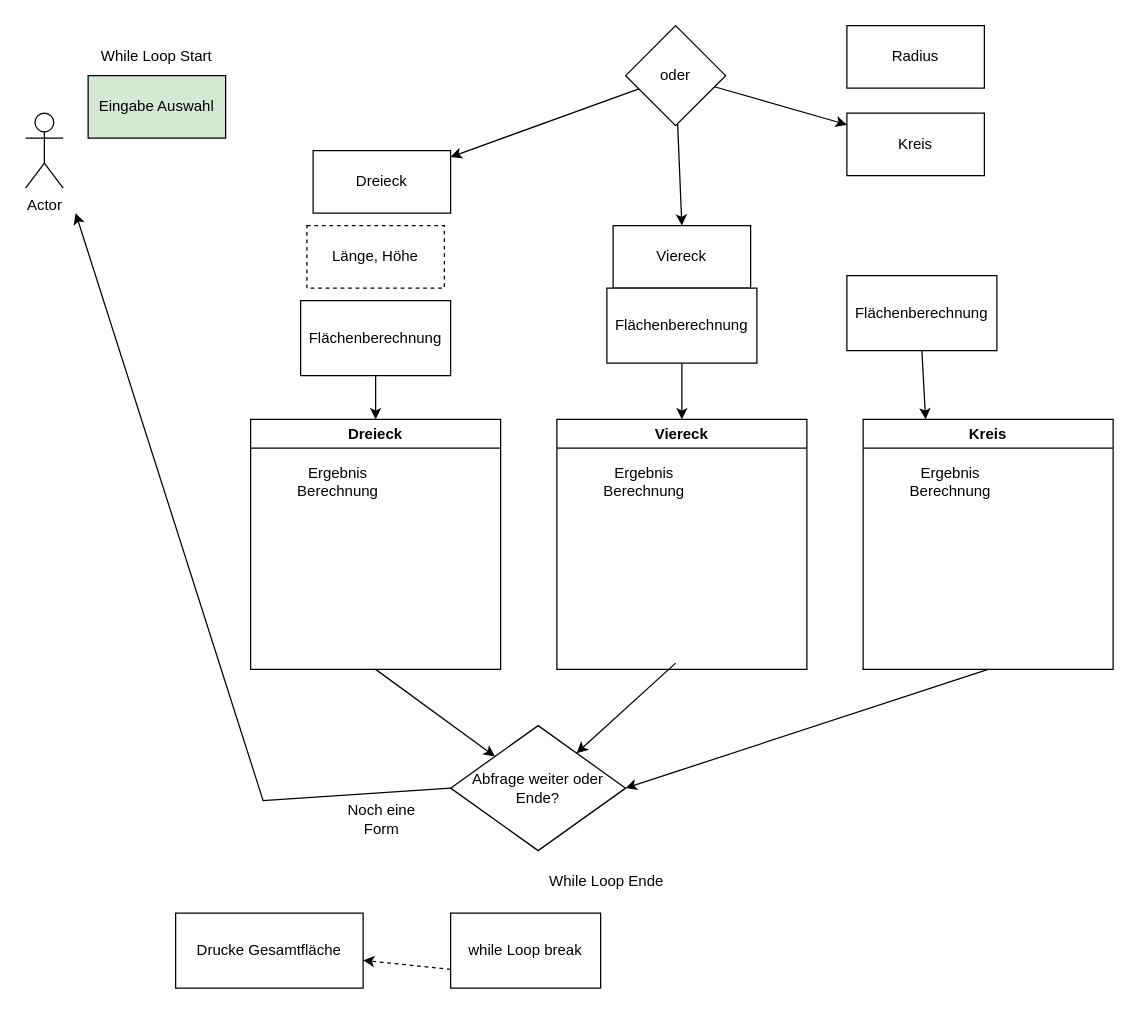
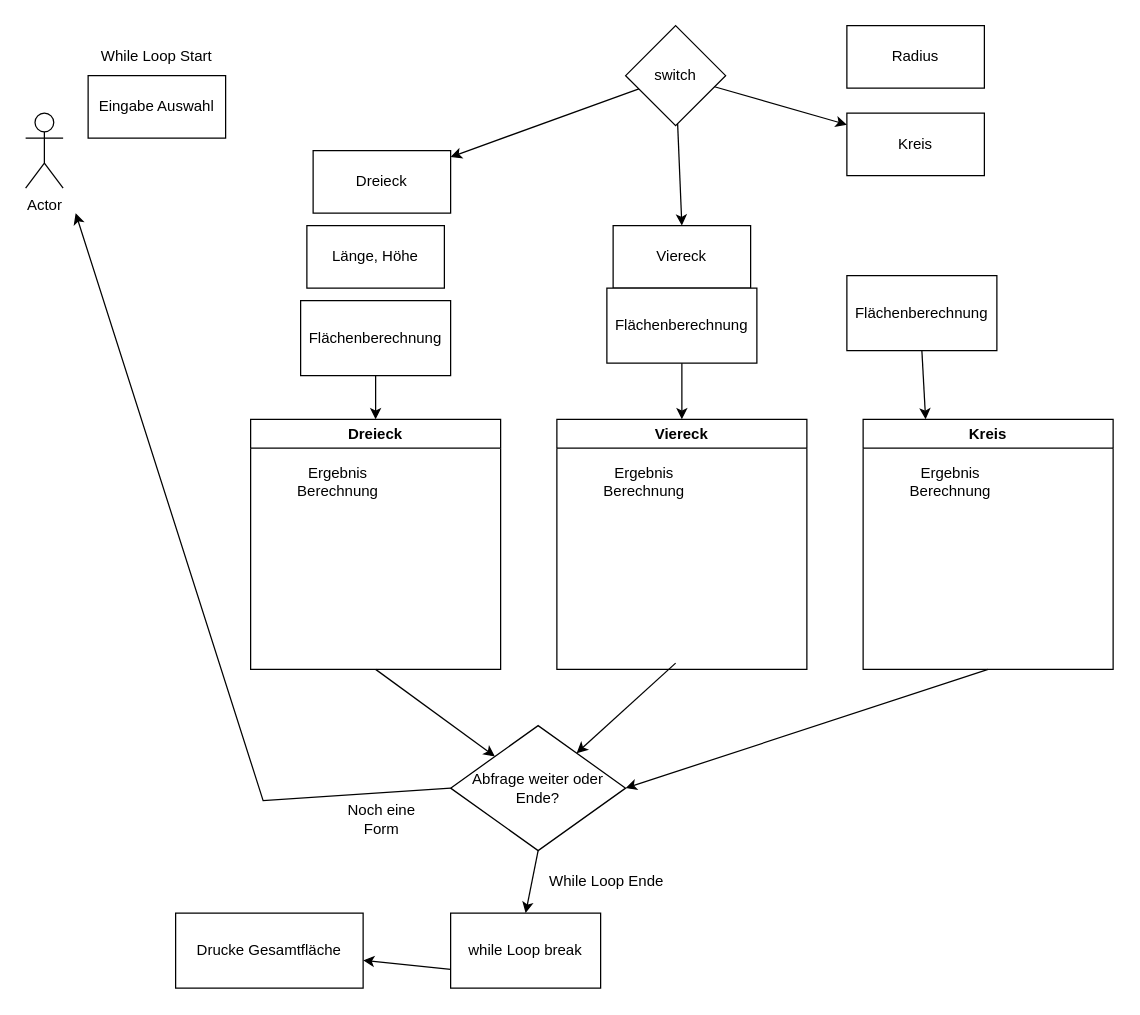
node "oder": label "oder" -> "switch"
node "Eingabe Auswahl": fillcolor #d5e8d4 -> #ffffff
node "Länge, Höhe": style dashed -> solid
edge "Abfrage weiter oder Ende?" -> "while Loop break": added
edge "while Loop break" -> "Drucke Gesamtfläche": style dashed -> solid
